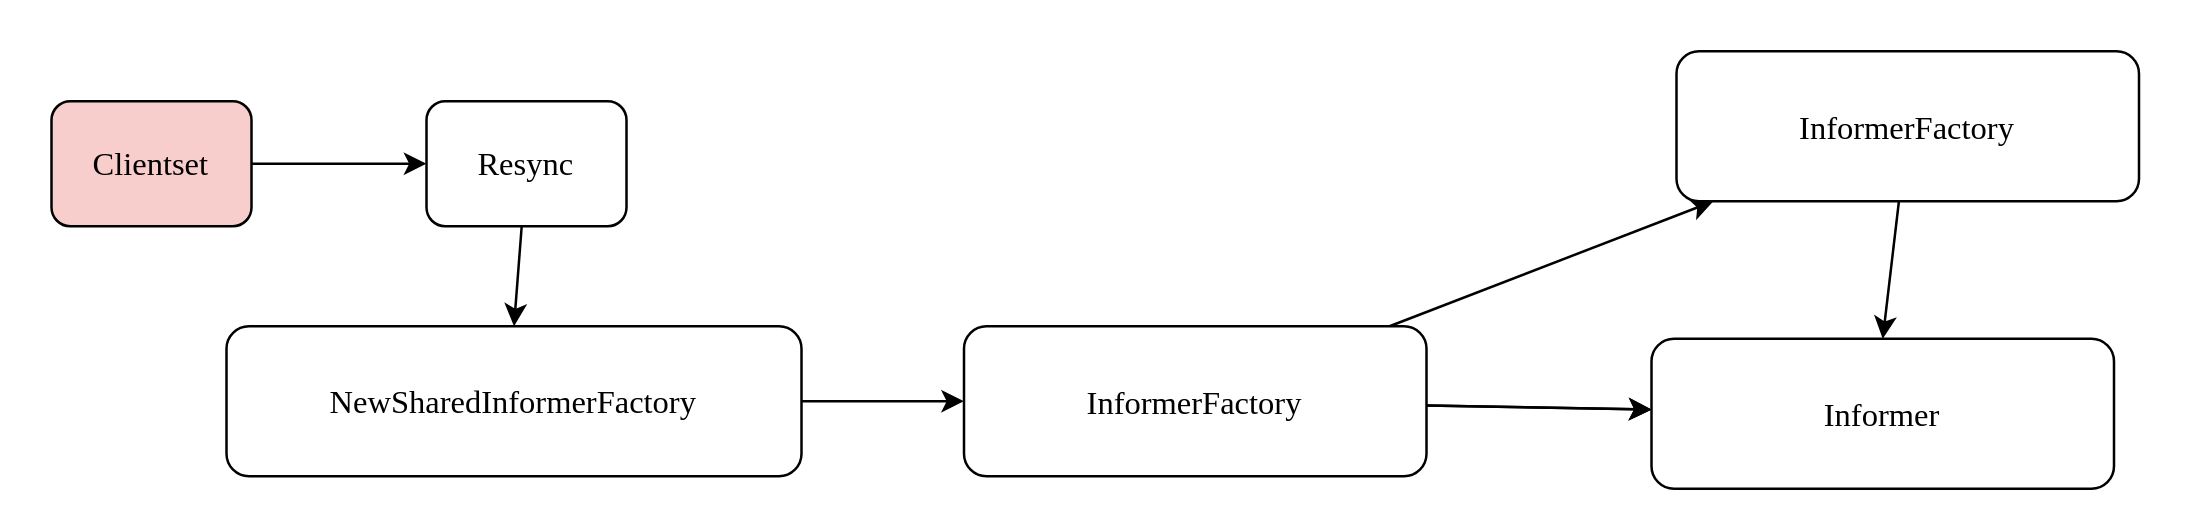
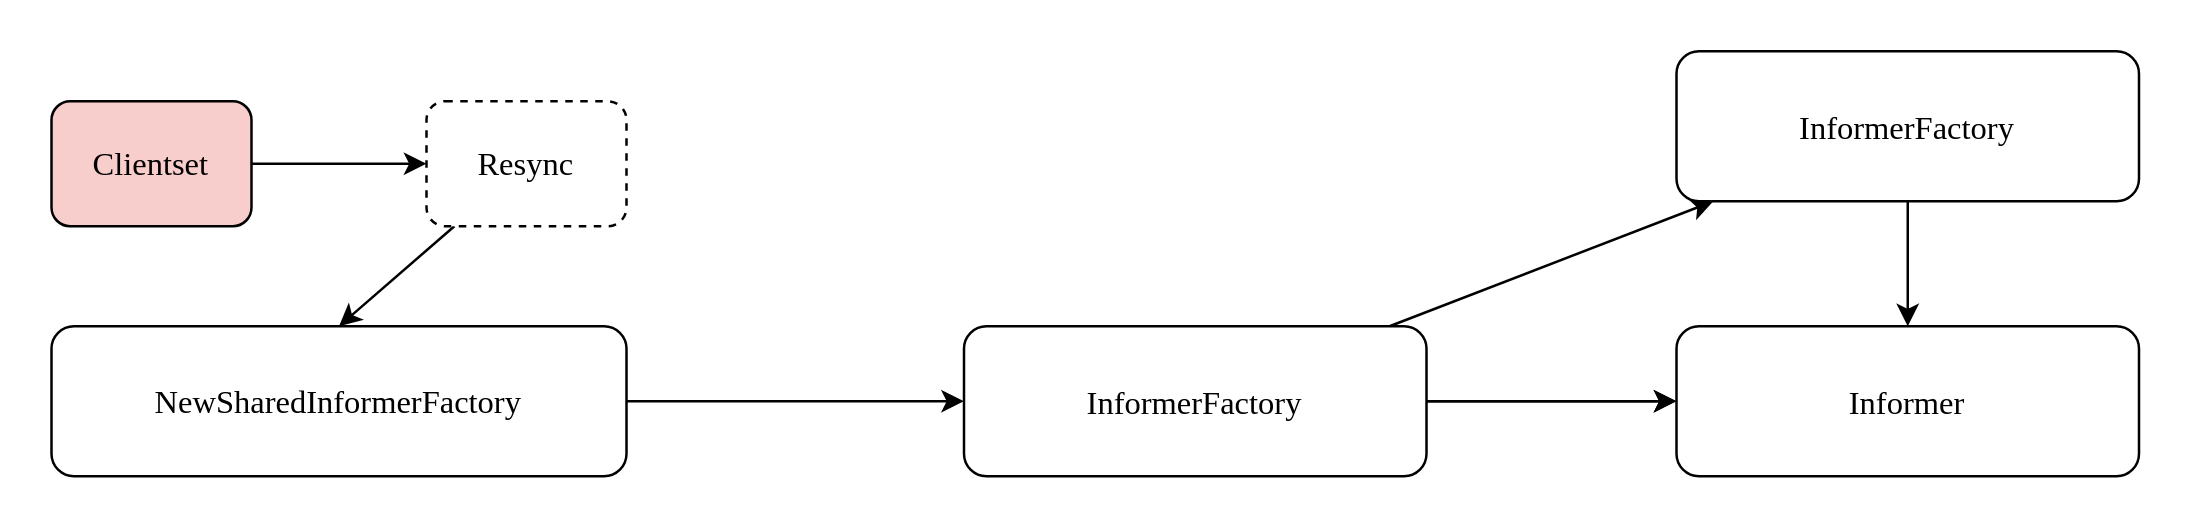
node "Resync": style solid -> dashed
node "NewSharedInformerFactory": moved (514, 401) -> (339, 401)
node "Informer": moved (1883, 414) -> (1908, 401)
